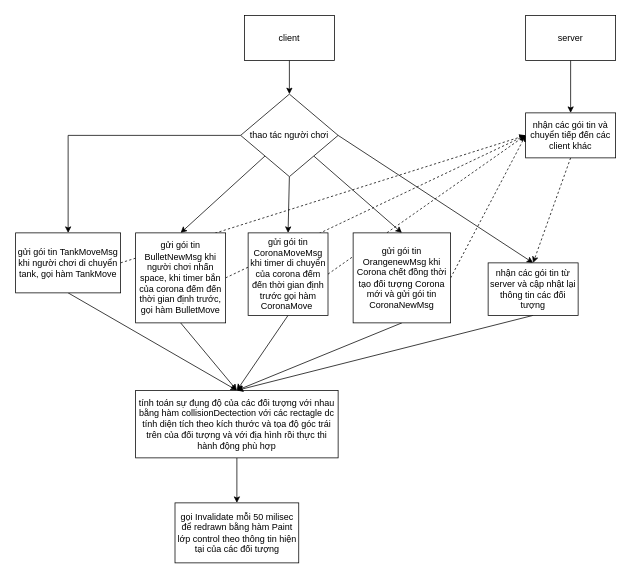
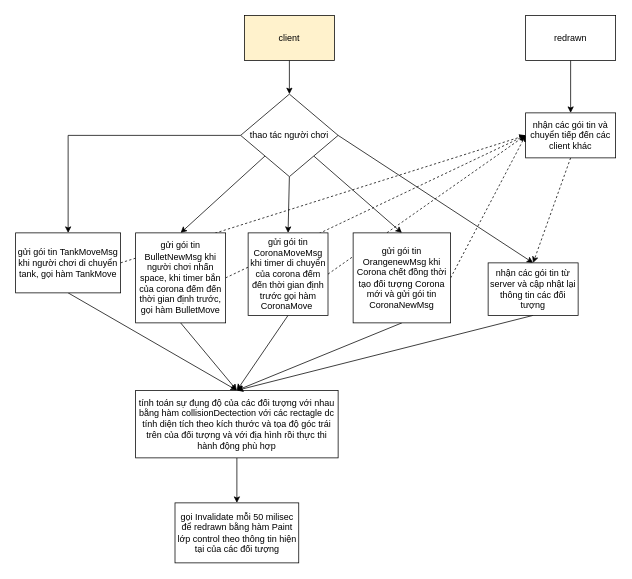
node "client": fillcolor #ffffff -> #fff2cc
node "server": label "server" -> "redrawn"
